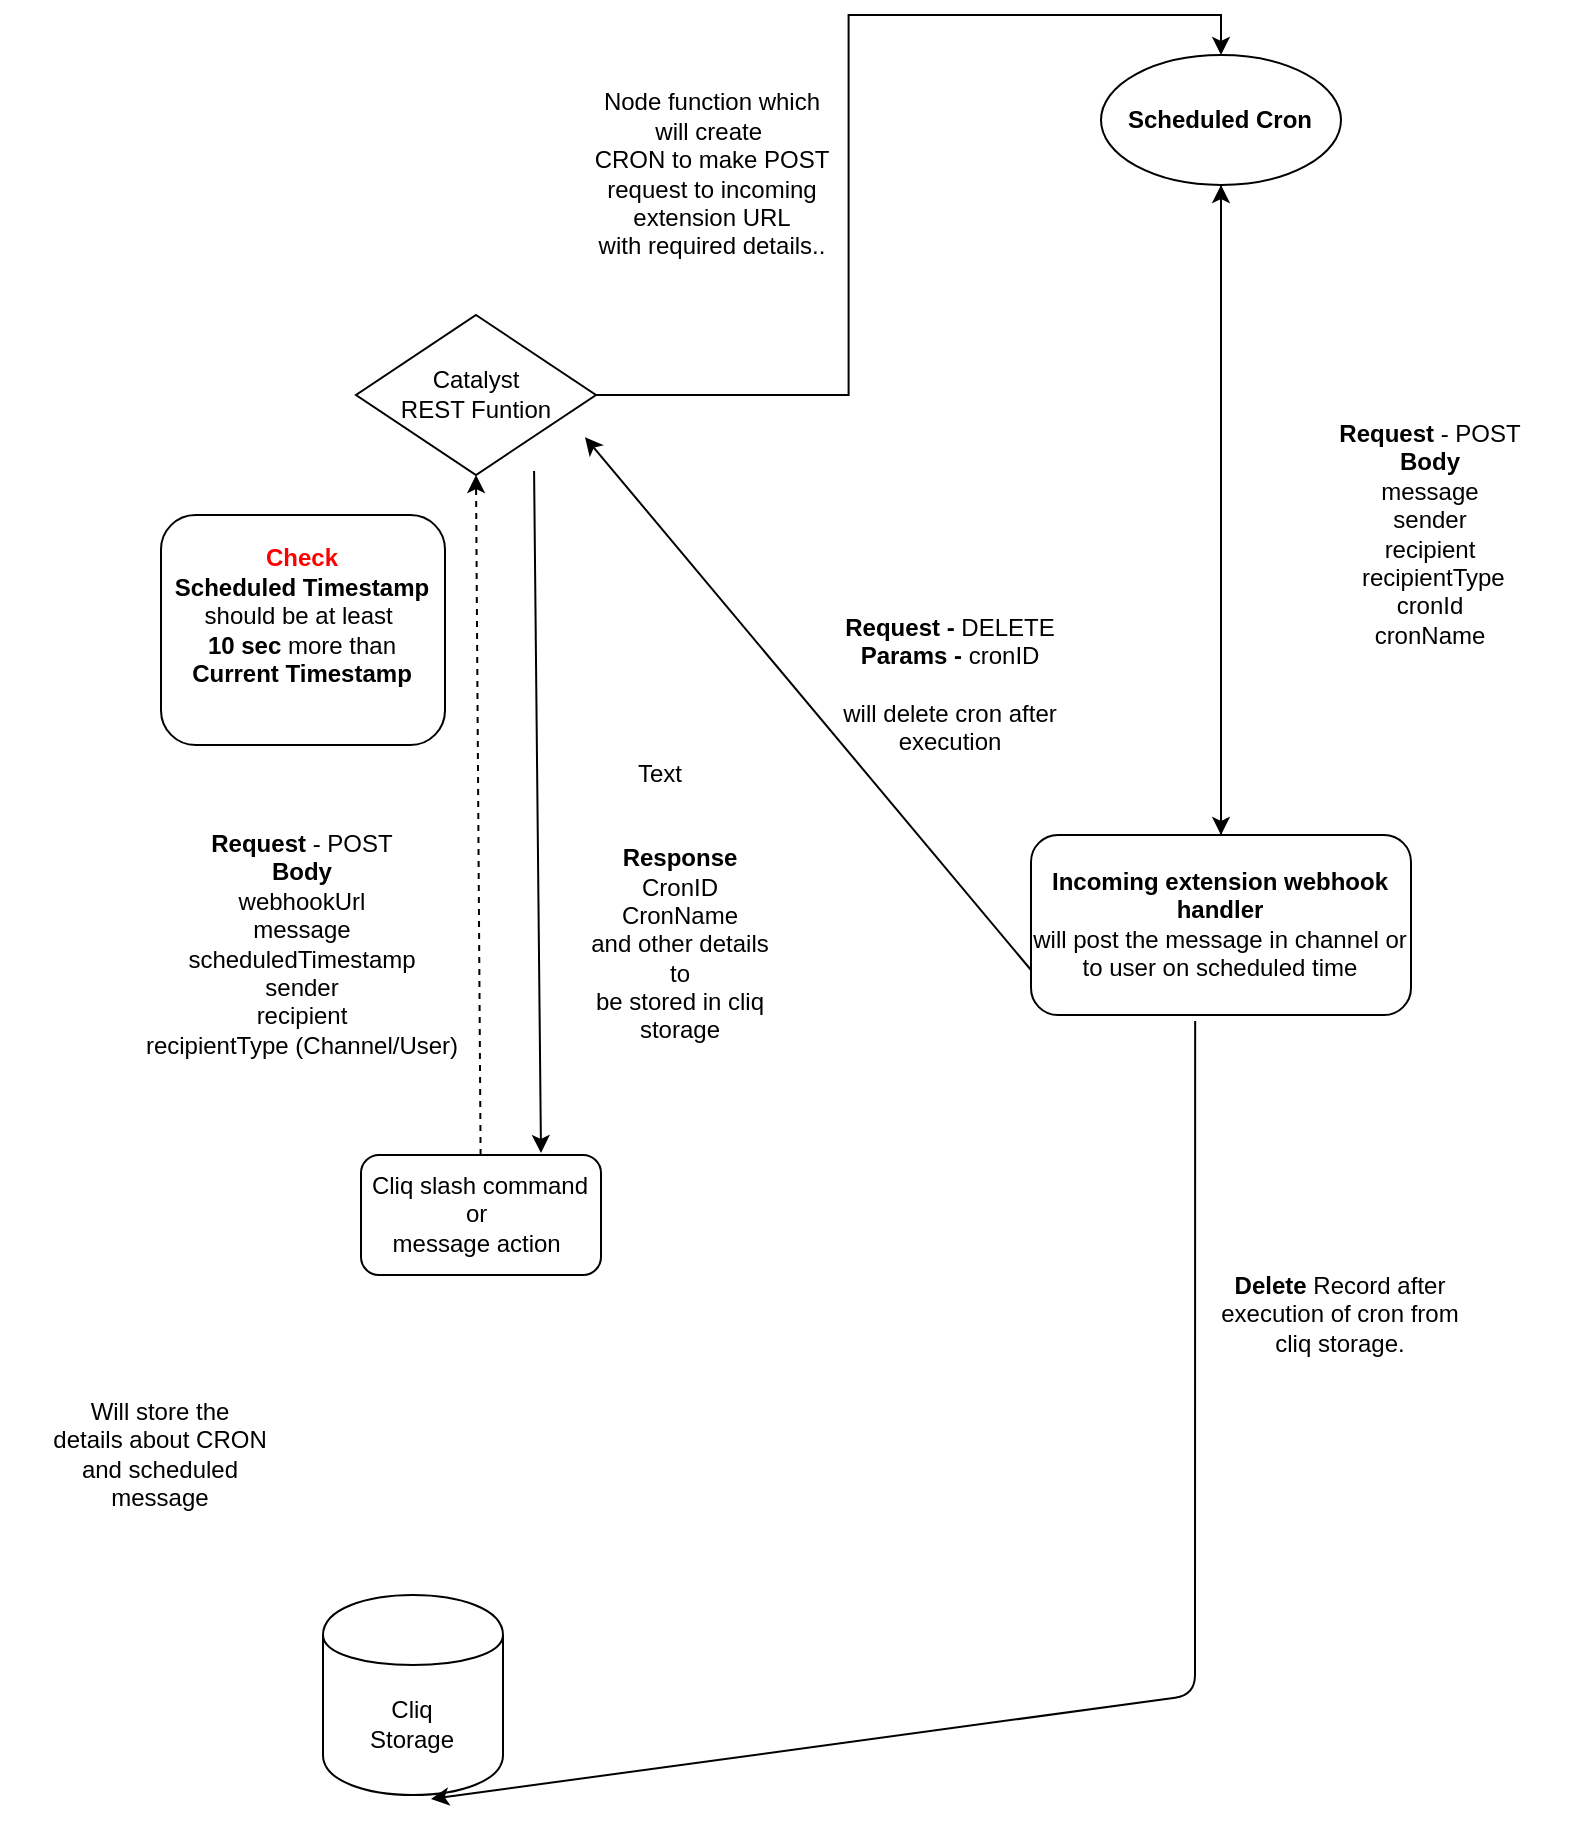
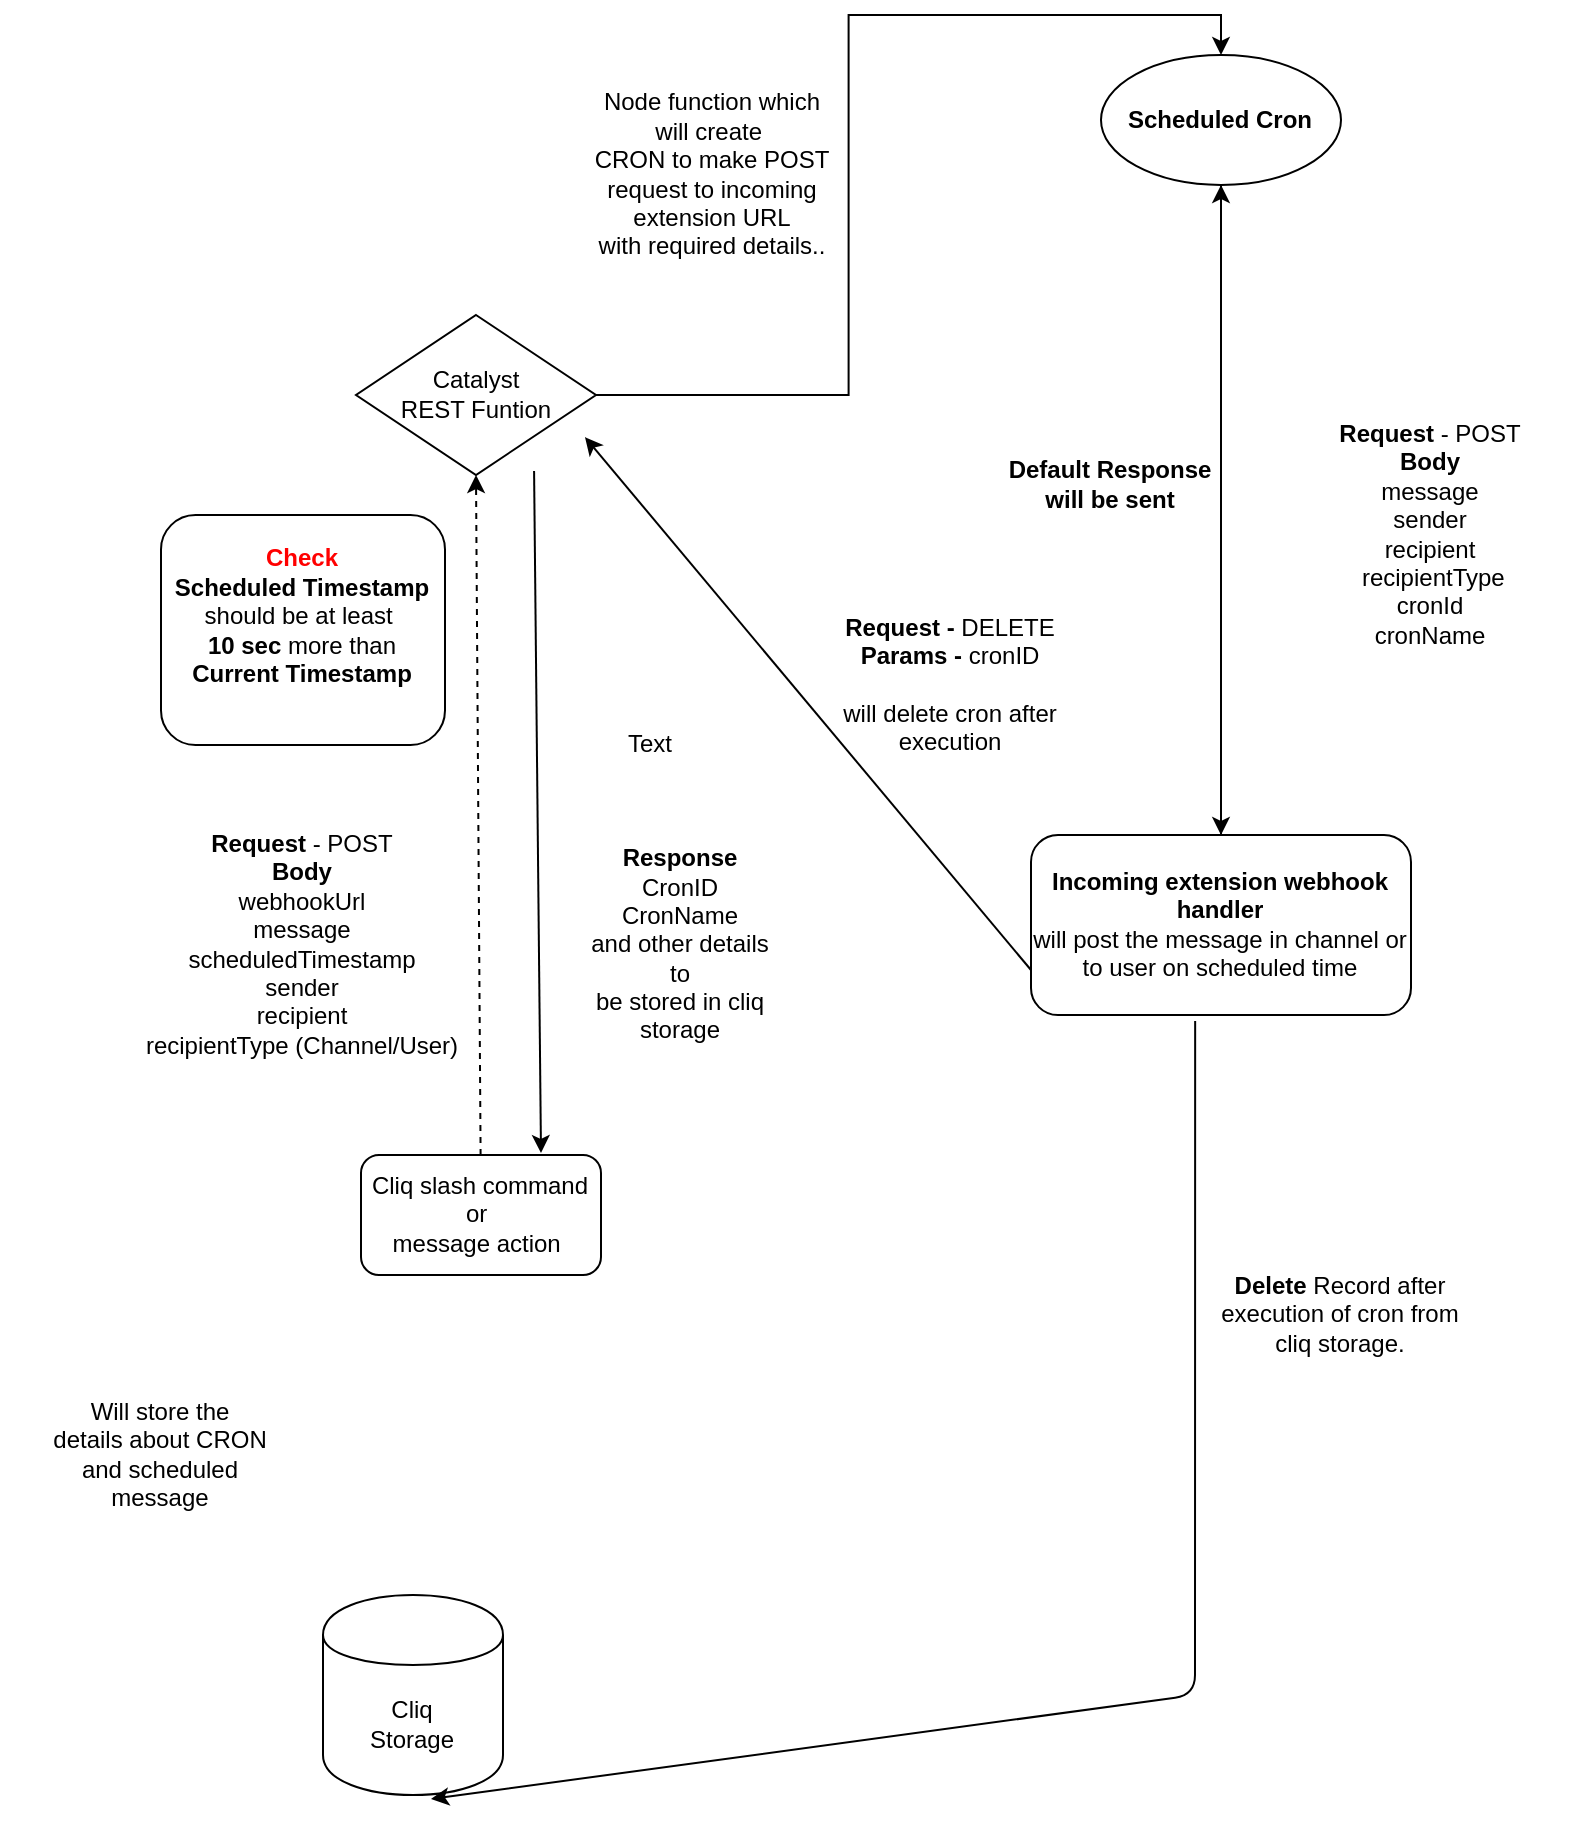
node "Default Response will be sent": added
node "Text": moved (661, 775) -> (651, 745)
